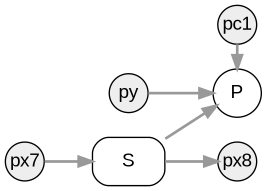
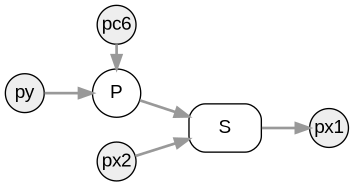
node "pc1": label "pc1" -> "pc6"
edge "S" -> "P": reversed
node "px7": label "px7" -> "px2"
node "px8": label "px8" -> "px1"
